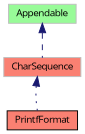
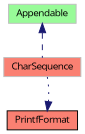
edge "PrintfFormat" -> "CharSequence": reversed
